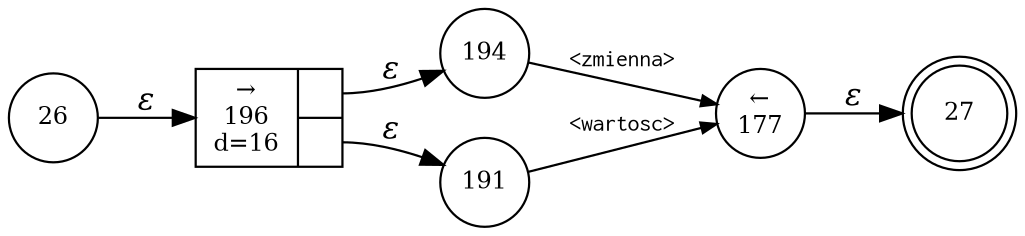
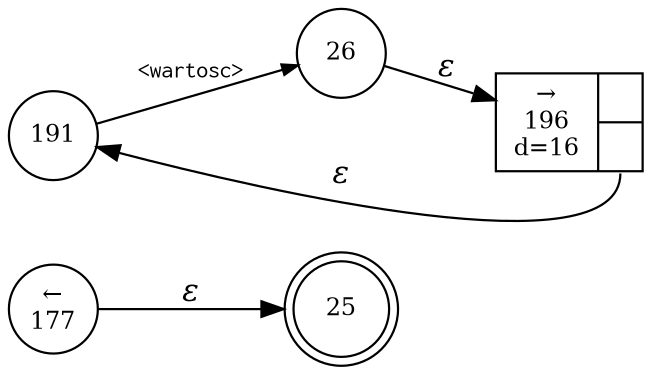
node "194": removed
node "27": label "27" -> "25"
edge "191" -> "← 177": now "191" -> "26"
